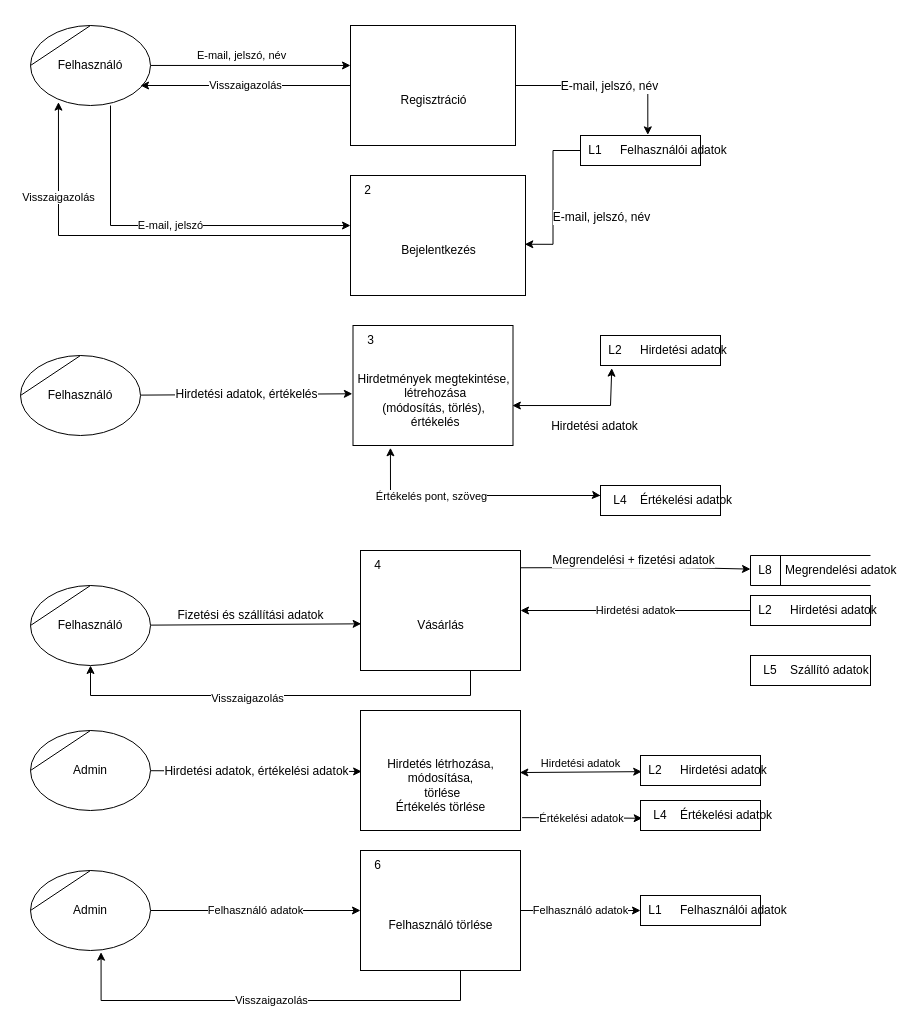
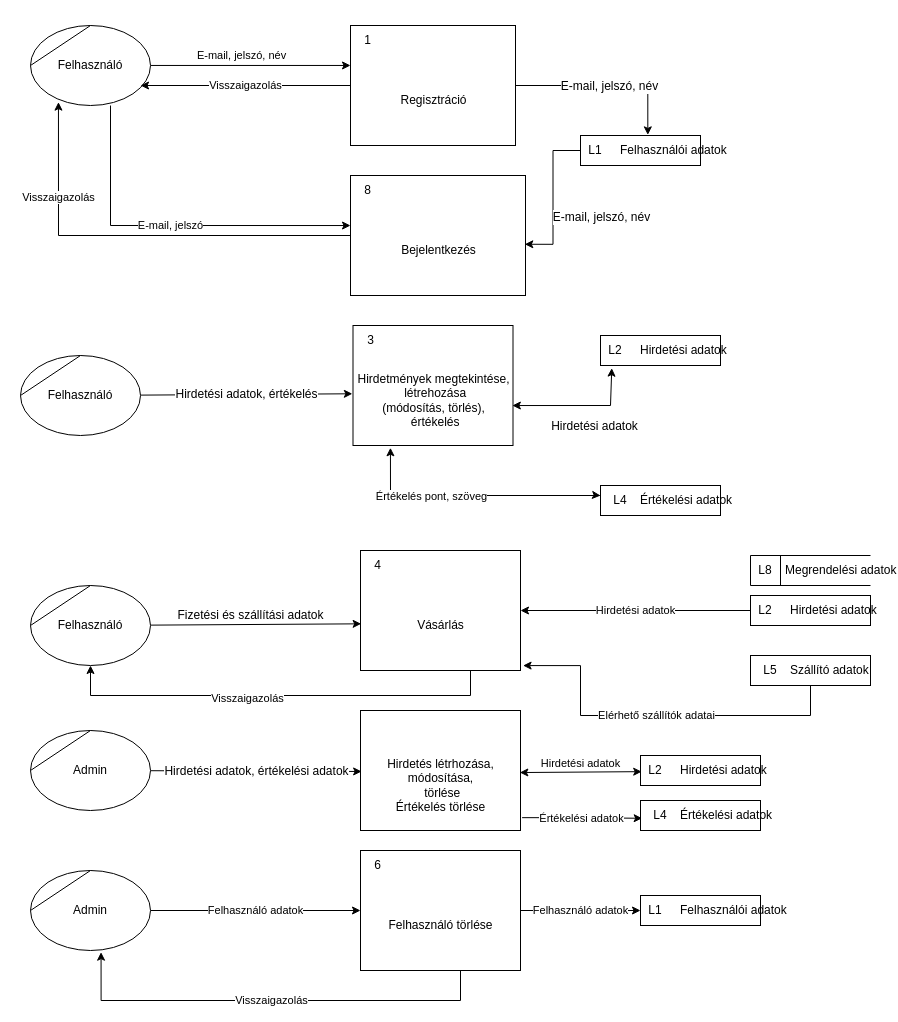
node "1": added
node "2": label "2" -> "8"
edge "Vásárlás" -> "Megrendelési adatok": removed, label "Megrendelési + fizetési adatok"
edge "Szállító adatok" -> "Vásárlás": added, label "Elérhető szállítók adatai"
